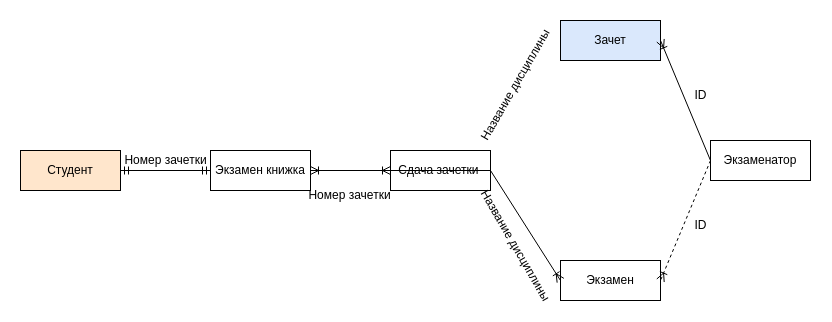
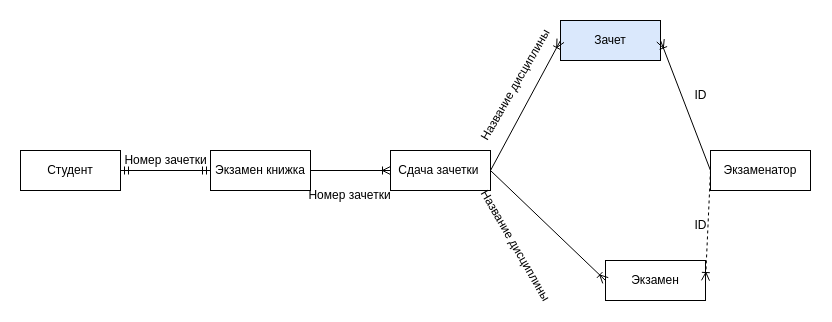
node "Экзаменатор": moved (761, 161) -> (761, 171)
node "Студент": fillcolor #ffe6cc -> #ffffff
edge "Сдача зачетки" -> "Экзамен книжка": now "Сдача зачетки" -> "Зачет"
node "Экзамен": moved (611, 281) -> (656, 281)
